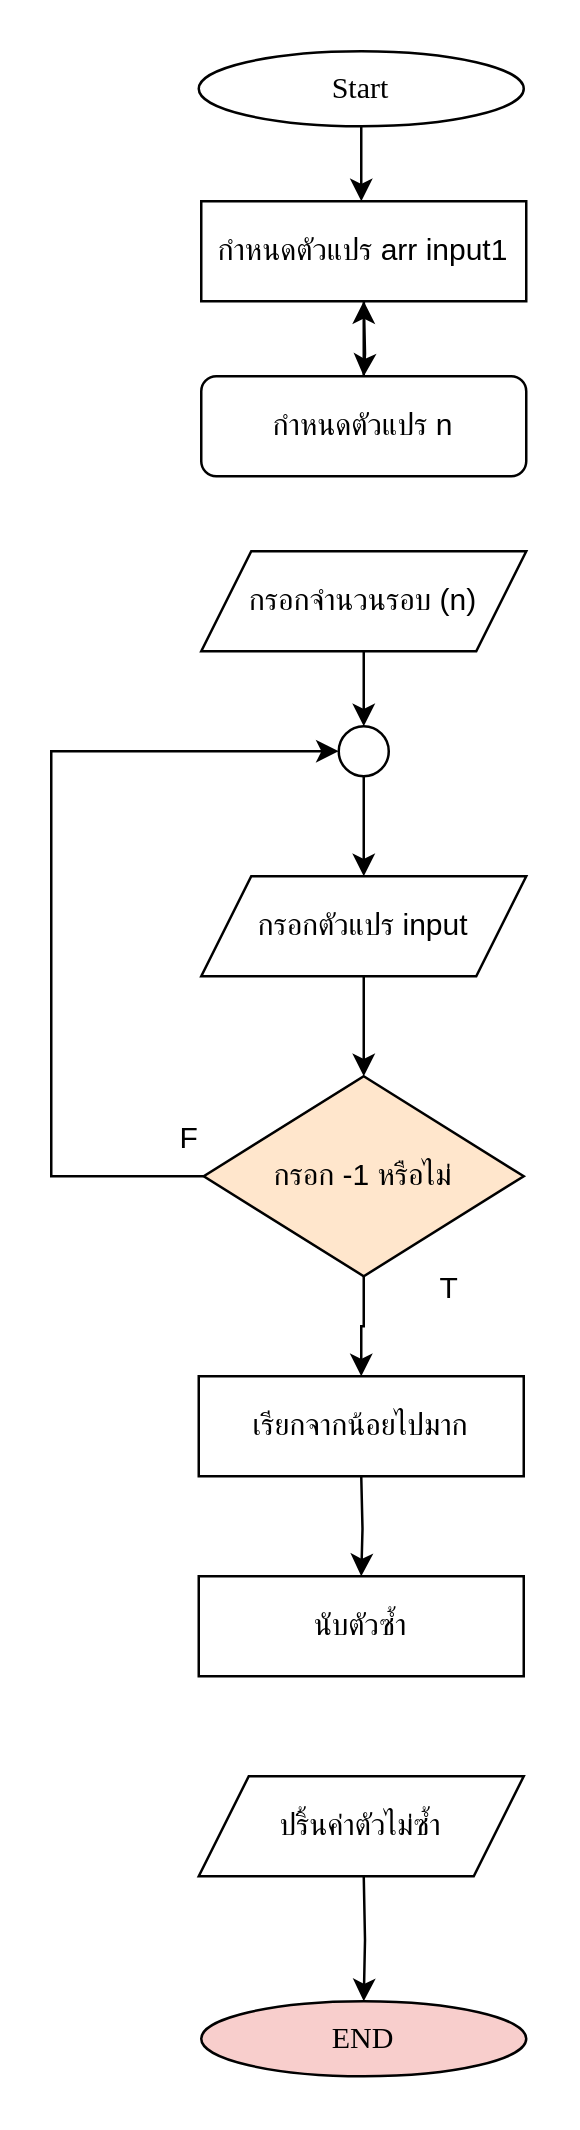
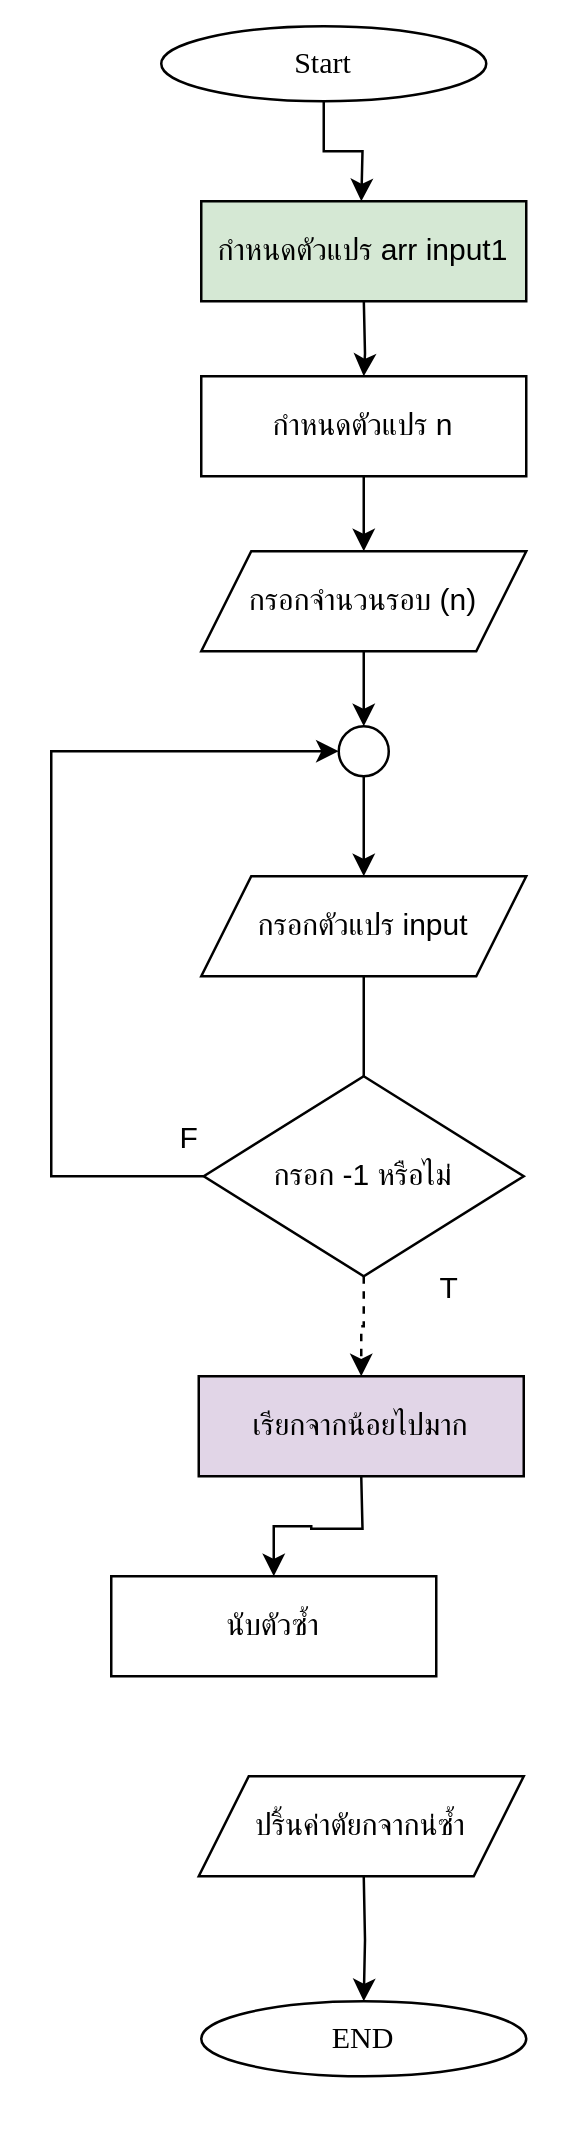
node "Start": moved (361, 89) -> (324, 64)
node "กำหนดตัวแปร arr input1": fillcolor #ffffff -> #d5e8d4
edge "กำหนดตัวแปร n" -> "กำหนดตัวแปร arr input1": now "กำหนดตัวแปร n" -> "กรอกจำนวนรอบ (n)"
node "กำหนดตัวแปร n": shape rounded rectangle -> rectangle
edge "กรอกตัวแปร input" -> "กรอก -1 หรือไม่": arrowhead classic -> none
node "กรอก -1 หรือไม่": fillcolor #ffe6cc -> #ffffff
edge "กรอก -1 หรือไม่" -> "เรียกจากน้อยไปมาก": style solid -> dashed
node "เรียกจากน้อยไปมาก": fillcolor #ffffff -> #e1d5e7
node "นับตัวซ้ำ": moved (361, 1626) -> (274, 1626)
node "ปริ้นค่าตัวไม่ซ้ำ": label "ปริ้นค่าตัวไม่ซ้ำ" -> "ปริ้นค่าตัยกจากน่ซ้ำ"
node "END": fillcolor #f8cecc -> #ffffff
